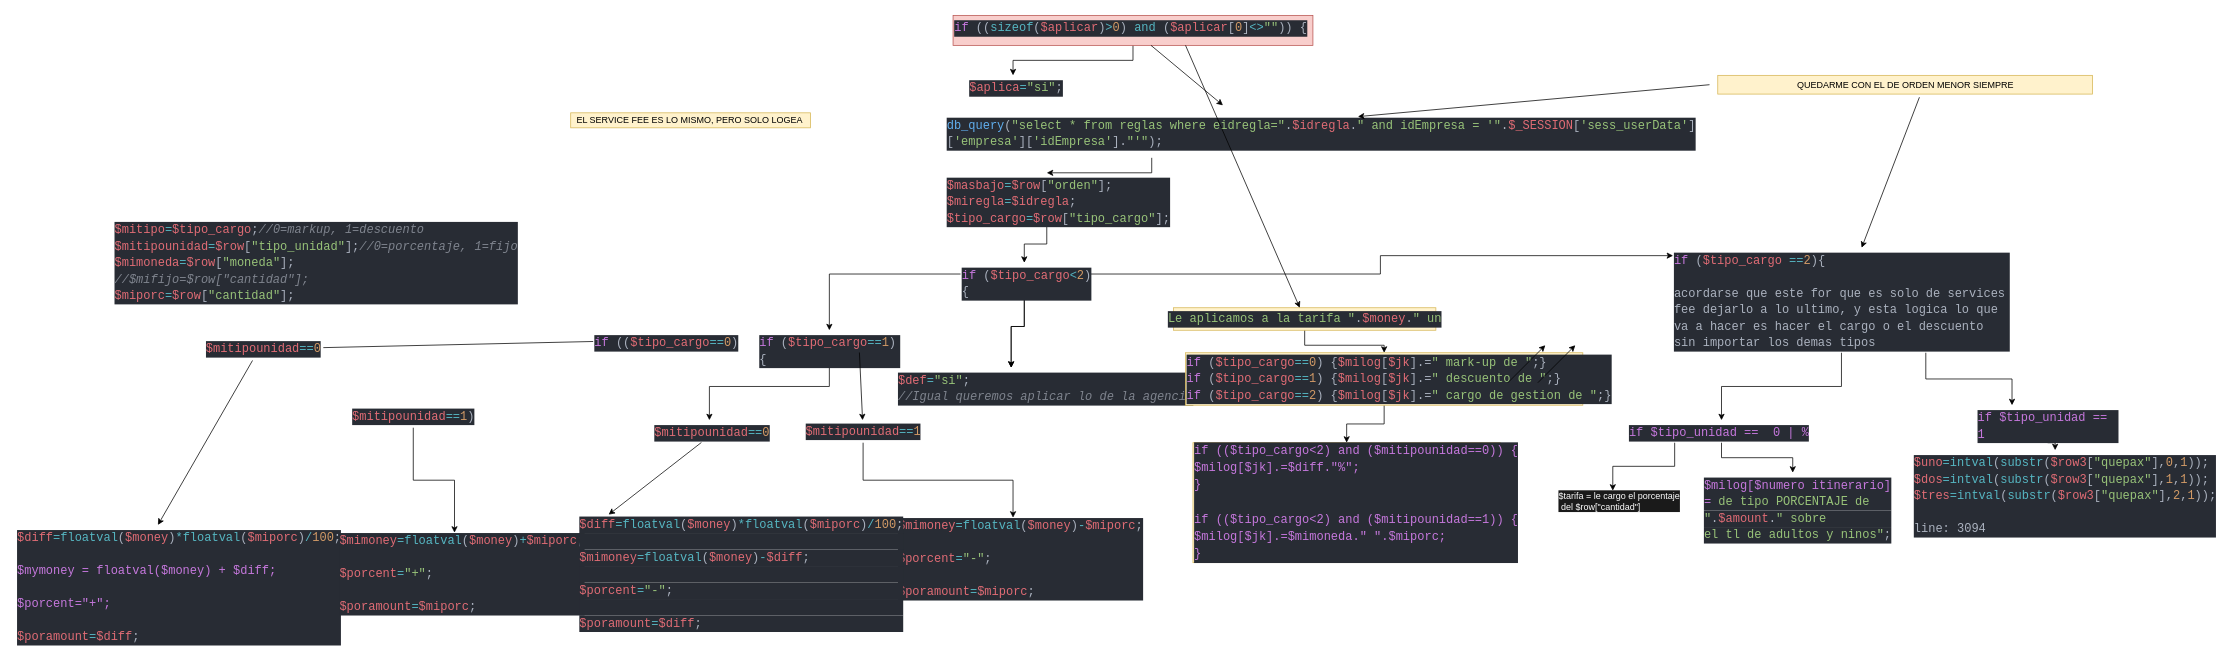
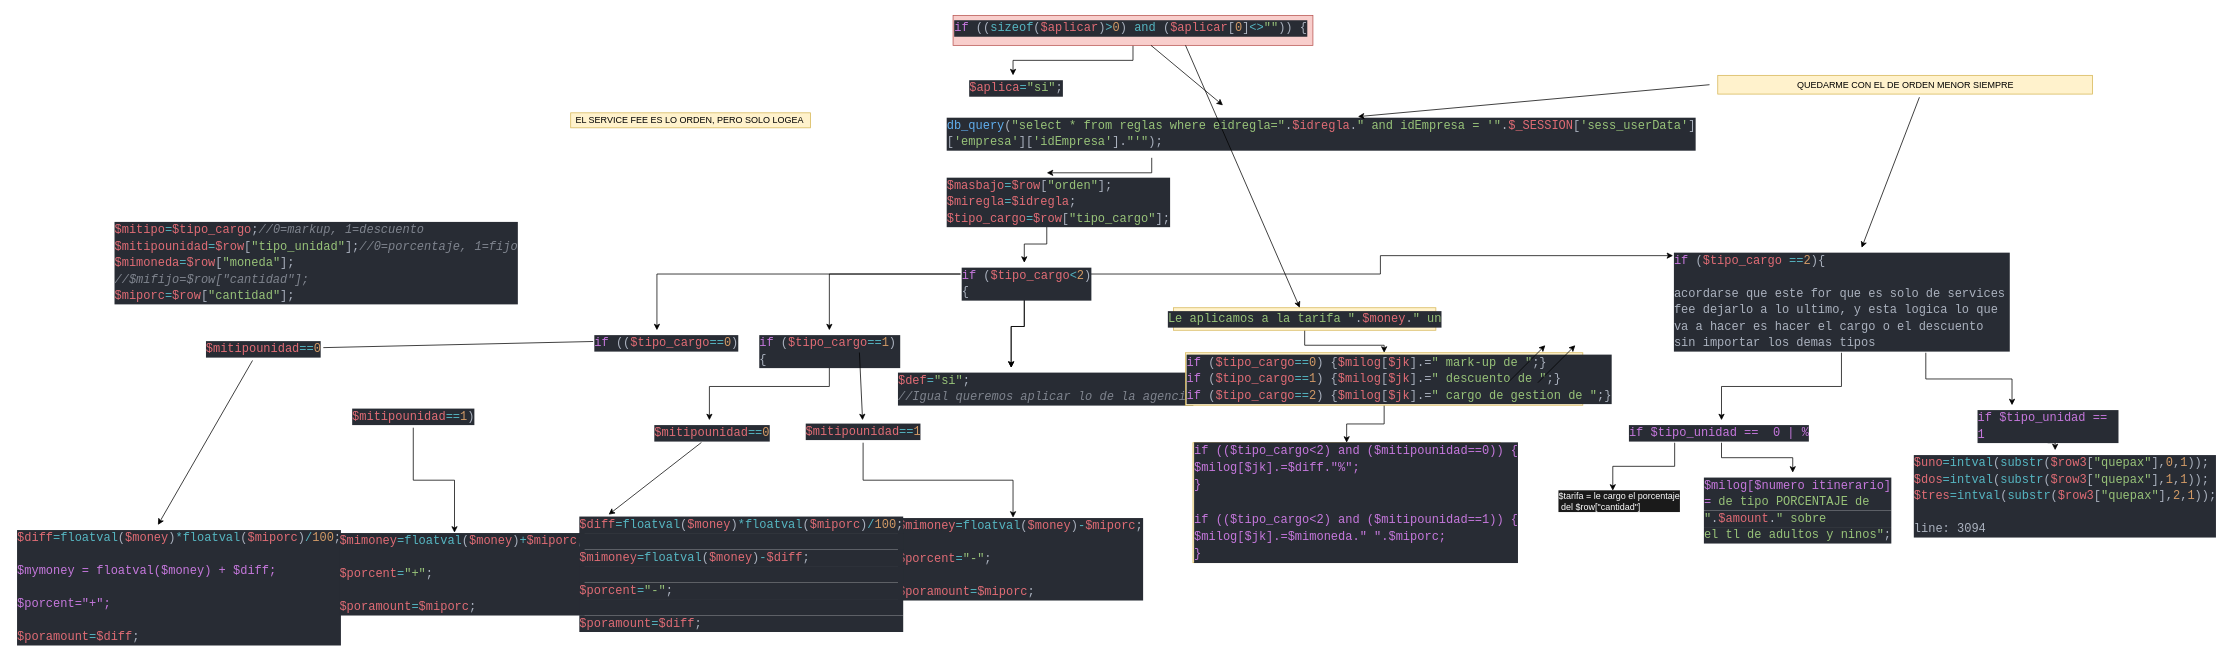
node "EL SERVICE FEE ES LO MISMO, PERO SOLO LOGEA": label "EL SERVICE FEE ES LO MISMO, PERO SOLO LOGEA" -> "EL SERVICE FEE ES LO ORDEN, PERO SOLO LOGEA"
edge "if ($tipo_cargo<2){" -> "if (($tipo_cargo==0)": added
